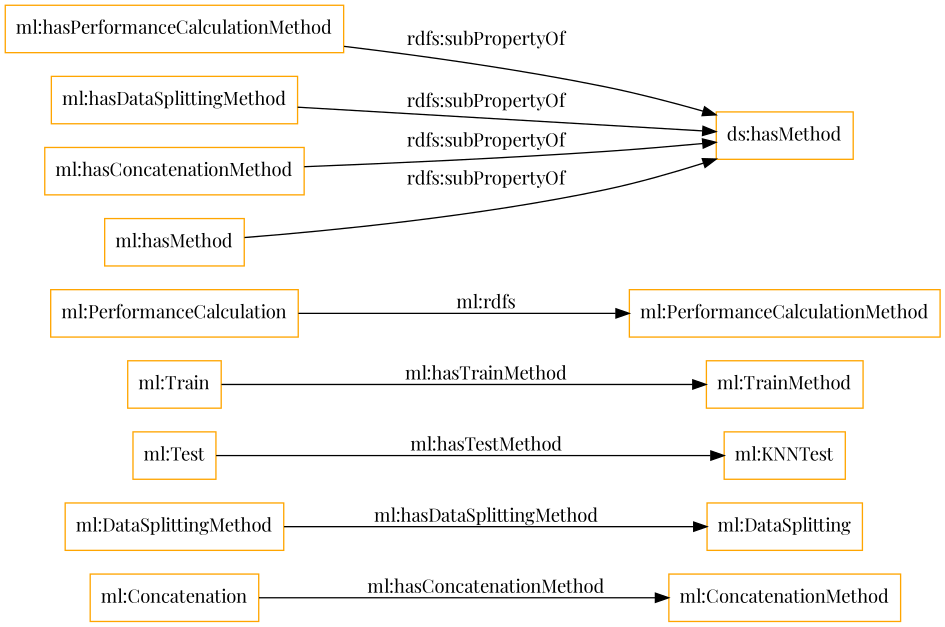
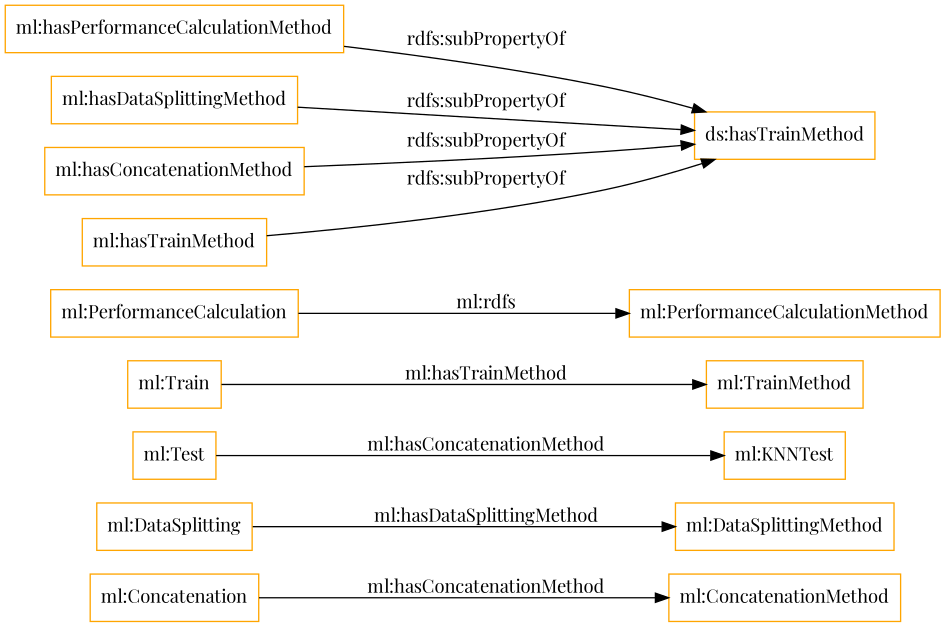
node "ds:hasMethod": label "ds:hasMethod" -> "ds:hasTrainMethod"
node "ml:hasMethod": label "ml:hasMethod" -> "ml:hasTrainMethod"
edge "ml:Test" -> "ml:KNNTest": label "ml:hasTestMethod" -> "ml:hasConcatenationMethod"
edge "ml:DataSplittingMethod" -> "ml:DataSplitting": reversed
